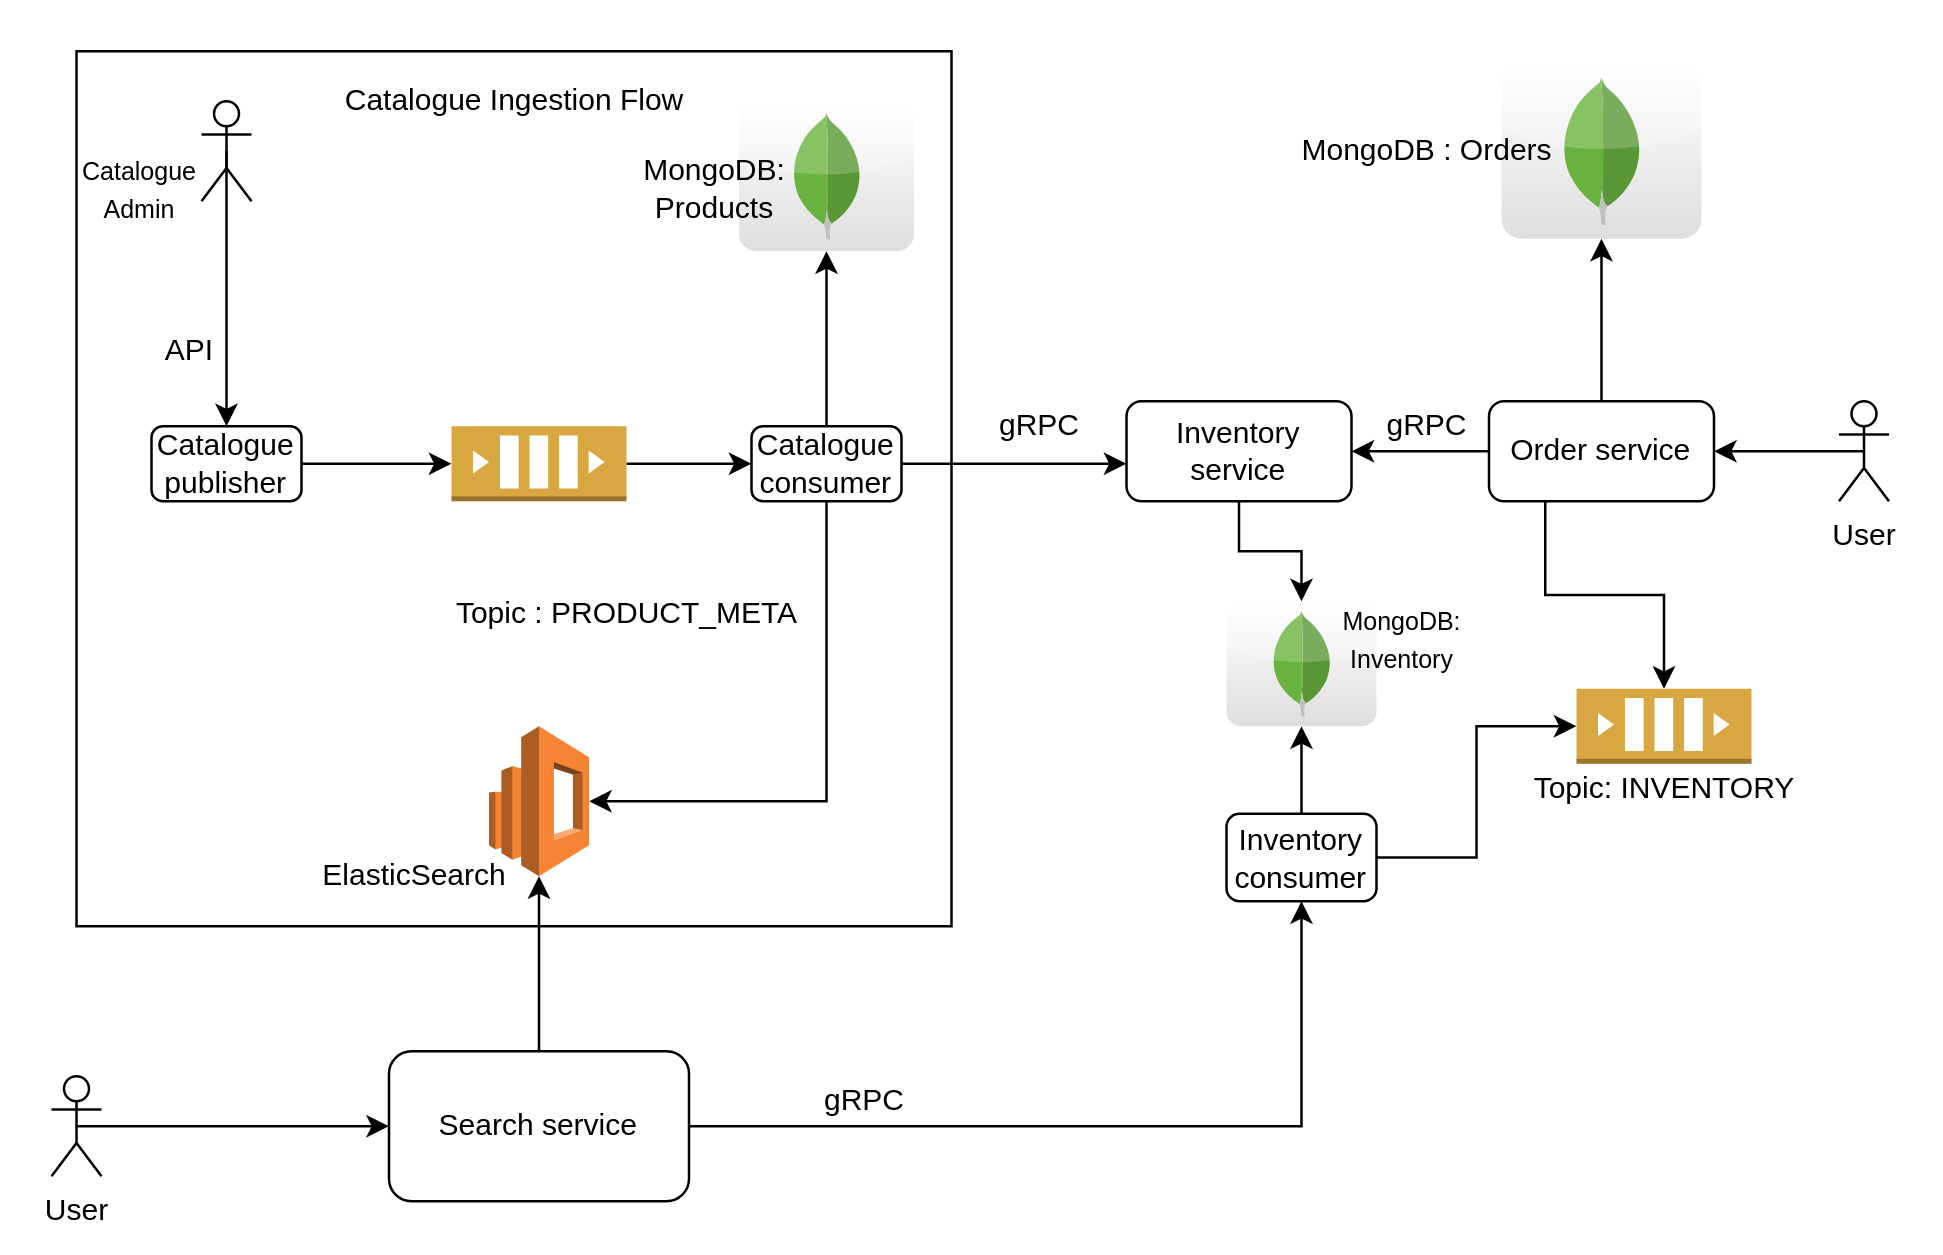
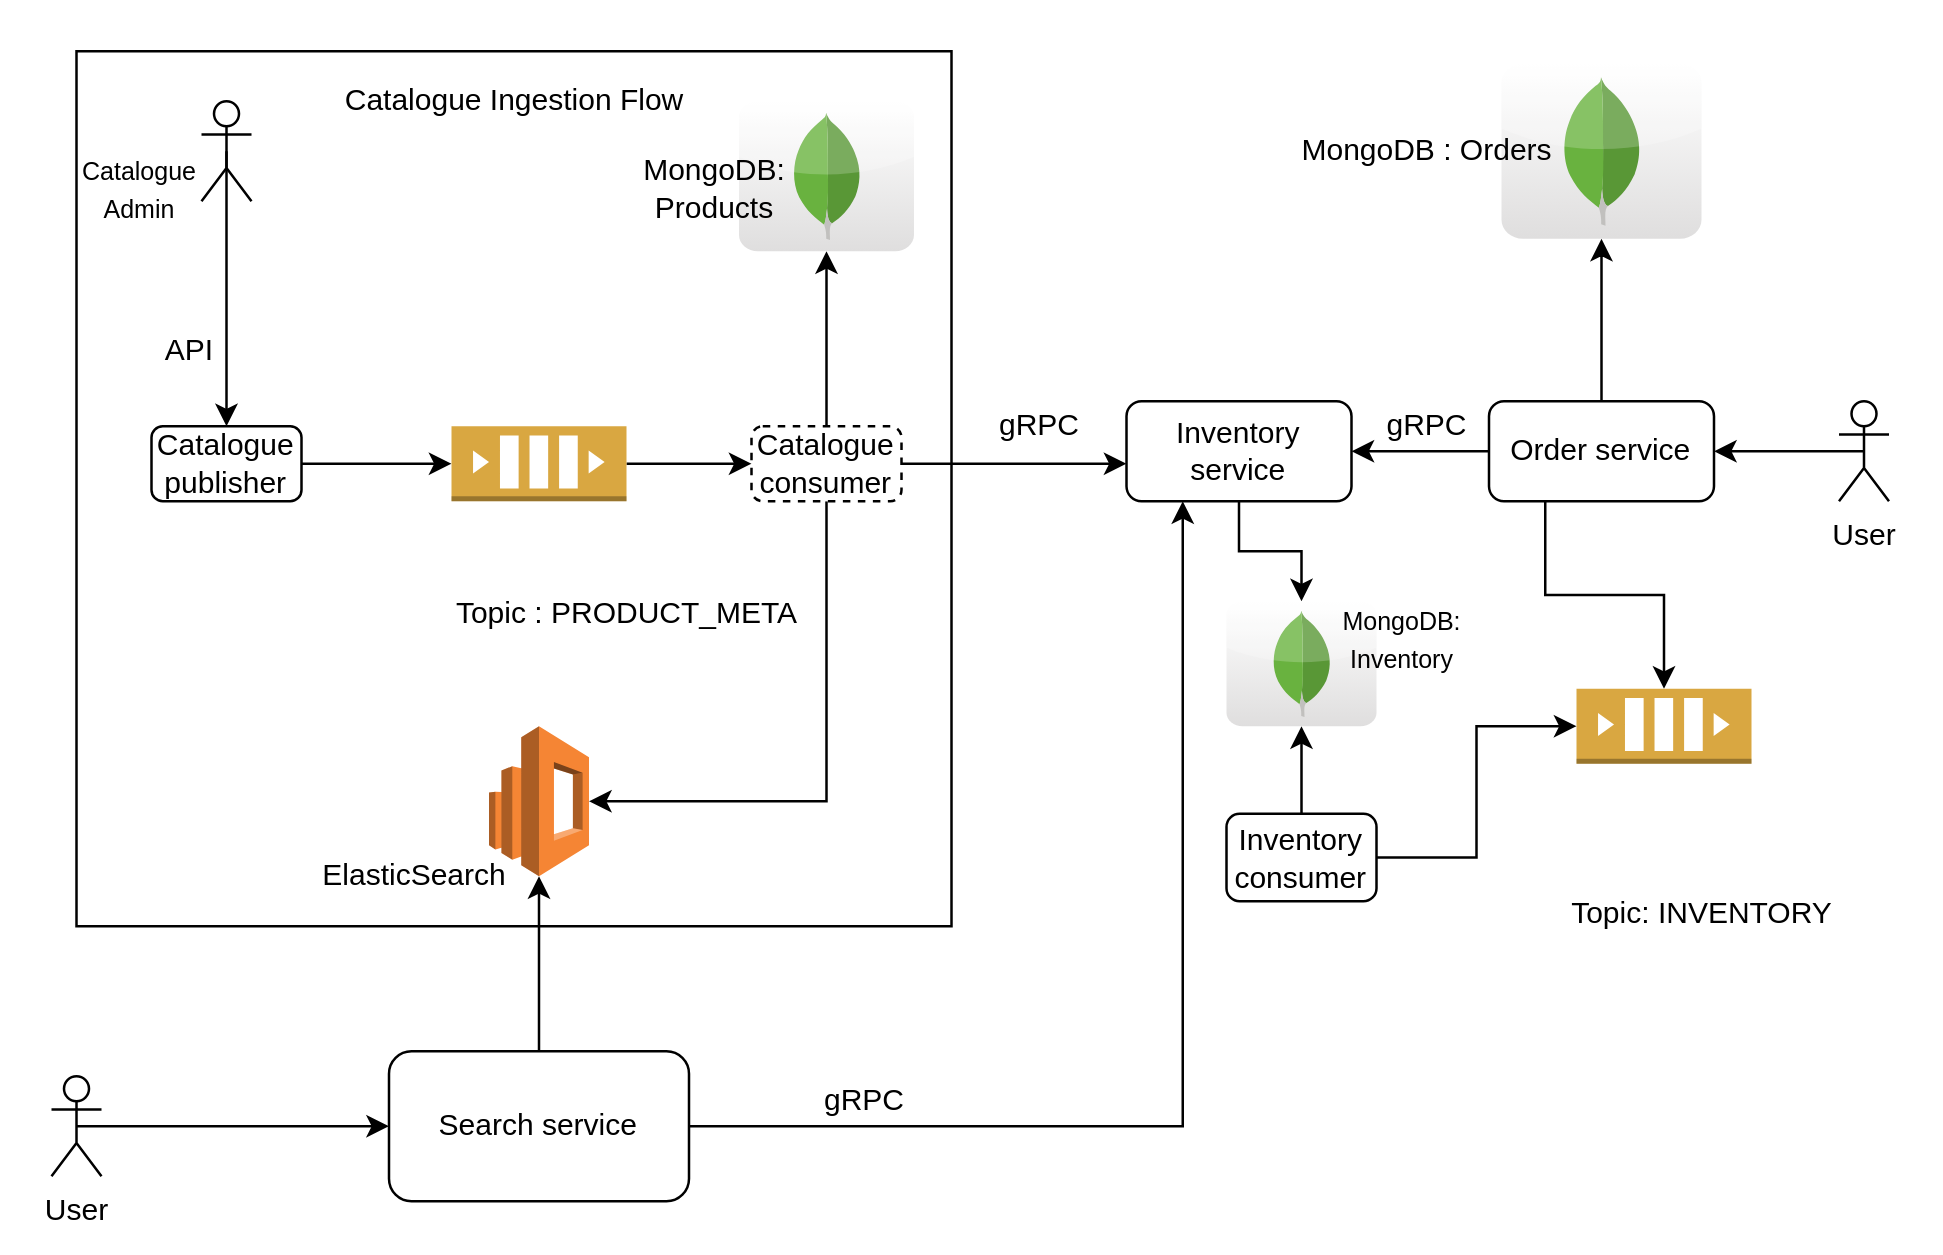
node "Catalogue consumer": style solid -> dashed
node "Topic: INVENTORY": moved (1664, 789) -> (1701, 914)
edge "Search service" -> "Inventory consumer": now "Search service" -> "Inventory service"
